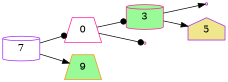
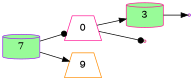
edge "0" -> "3": arrowhead dot -> normal
node "5": removed
node "7": fillcolor white -> palegreen
node "9": fillcolor palegreen -> white
